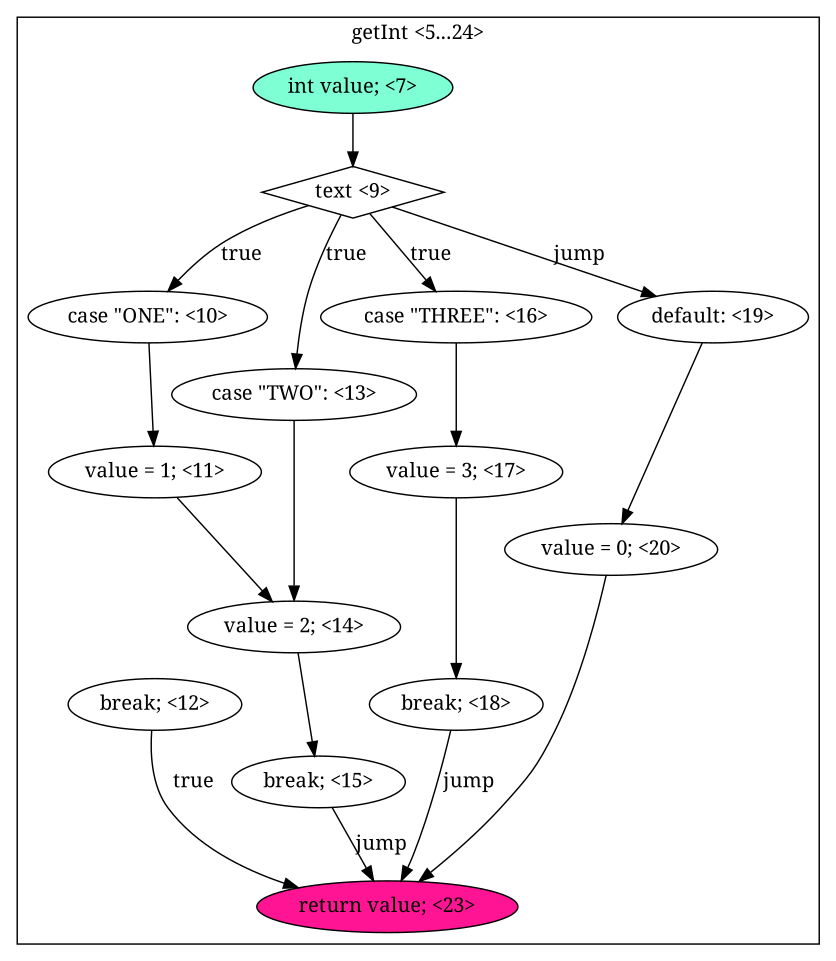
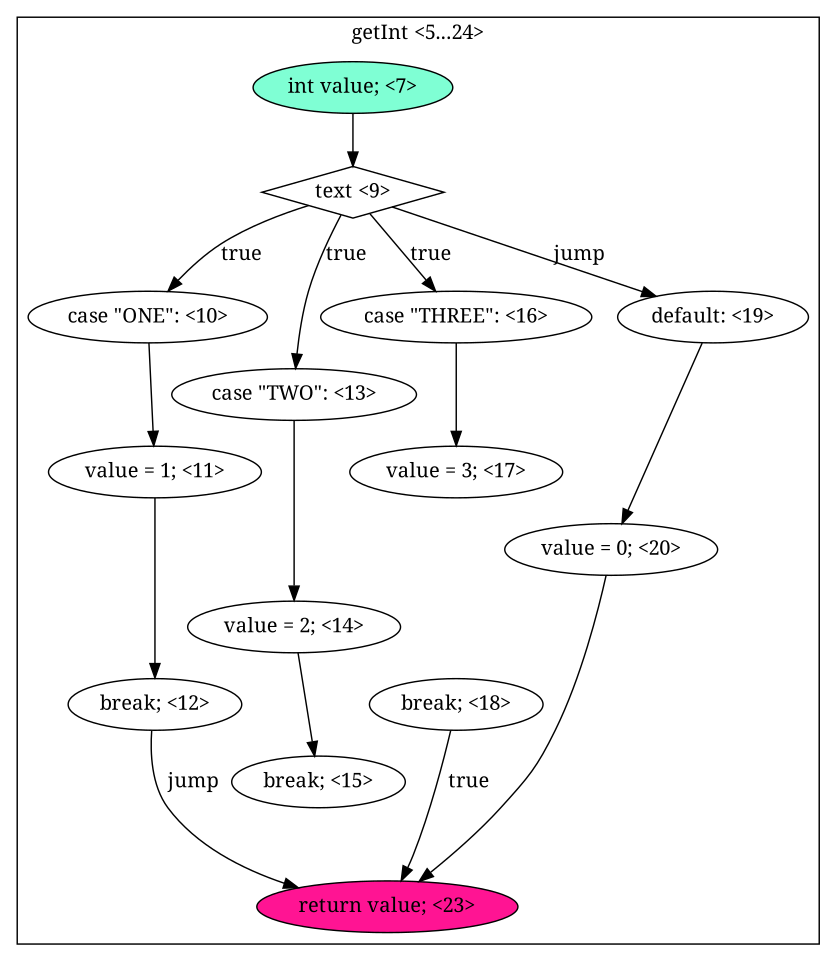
edge "value = 1; <11>" -> "value = 2; <14>": now "value = 1; <11>" -> "break; <12>"
edge "value = 3; <17>" -> "break; <18>": removed
edge "break; <12>" -> "return value; <23>": label "true" -> "jump"
edge "break; <18>" -> "return value; <23>": label "jump" -> "true"
edge "break; <15>" -> "return value; <23>": removed, label "jump"
